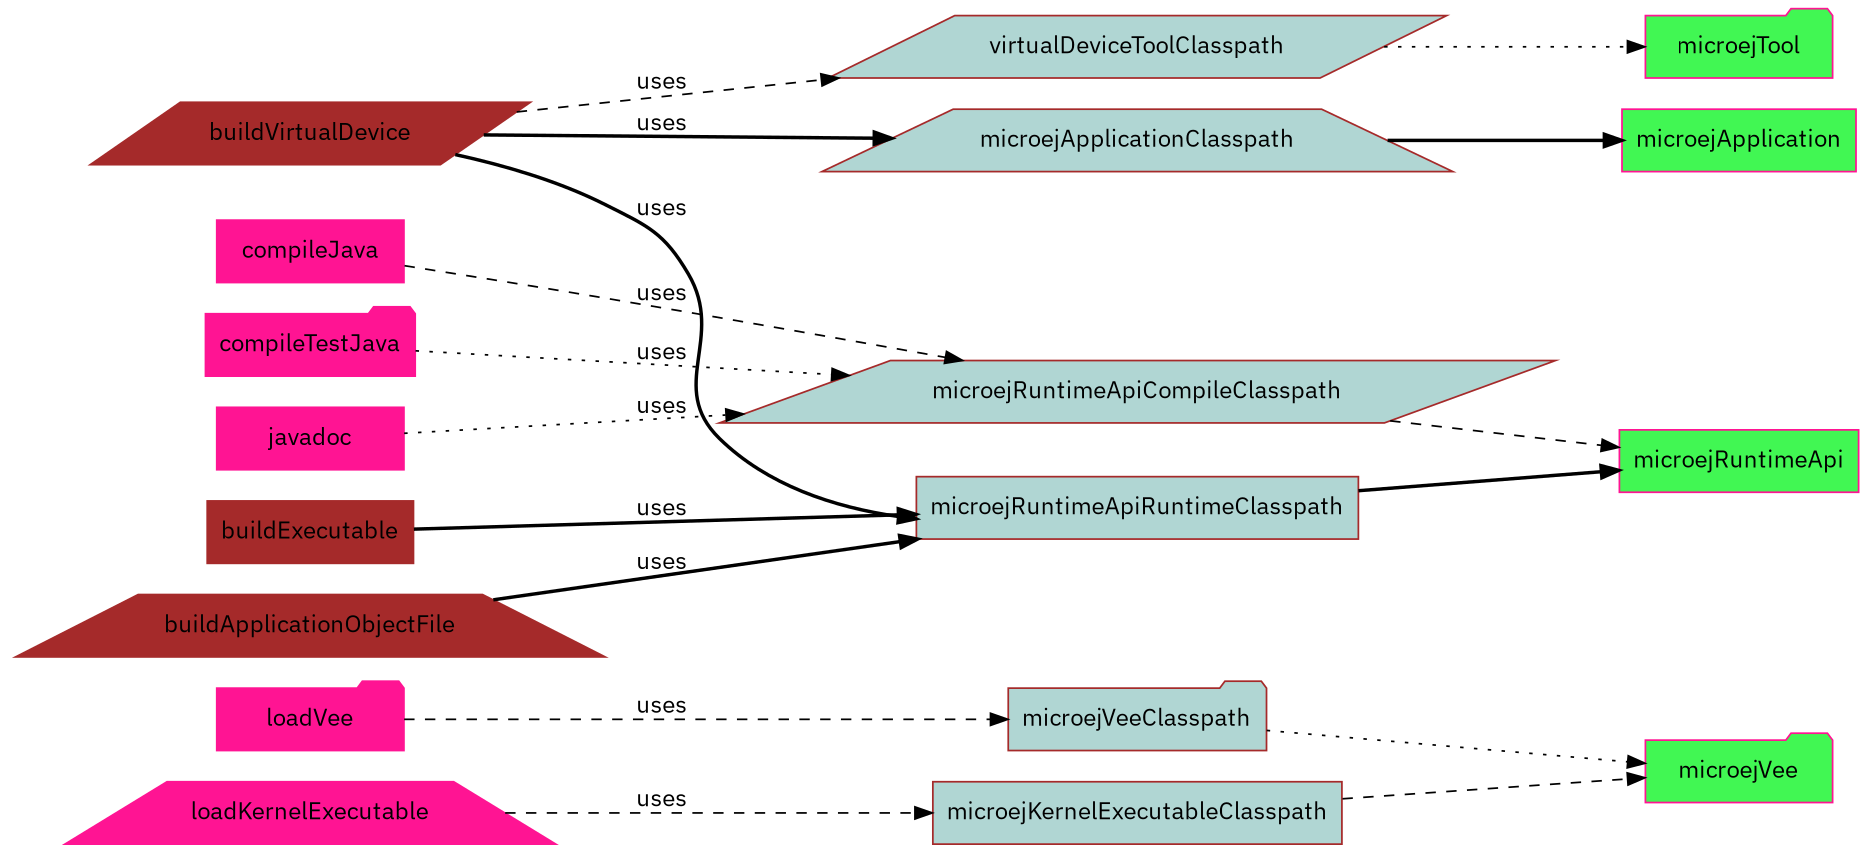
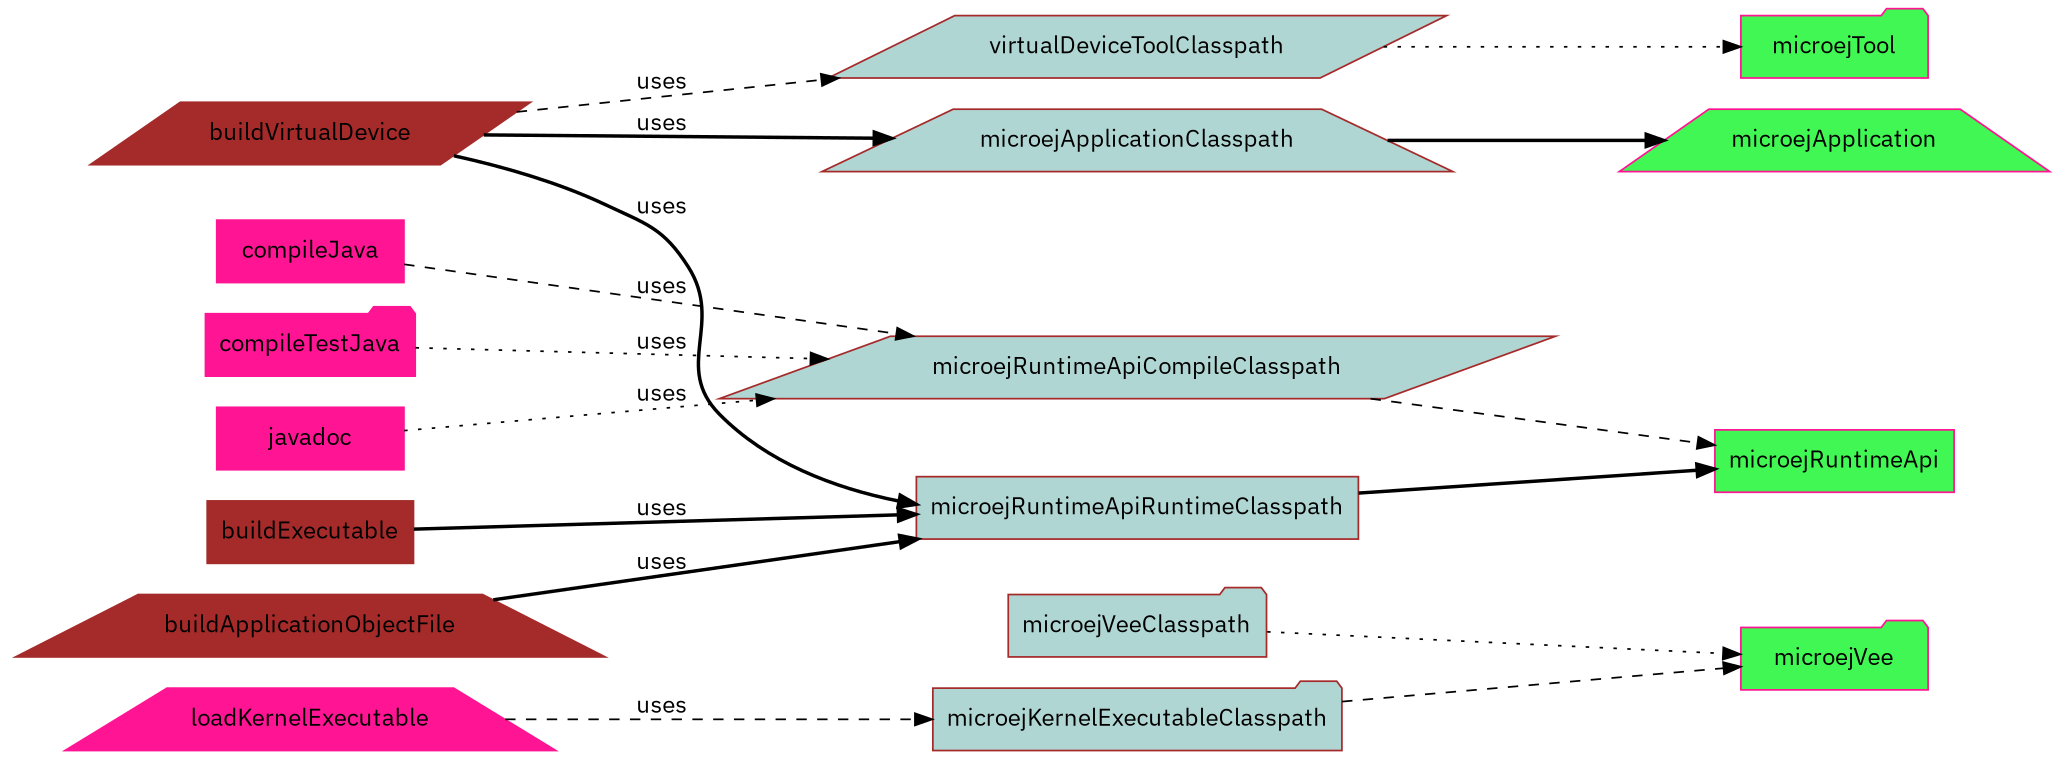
node "microejApplication": shape box -> trapezium
node "loadVee": removed
node "microejKernelExecutableClasspath": shape box -> folder
